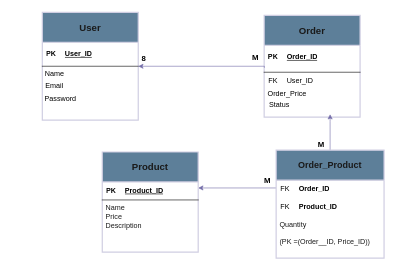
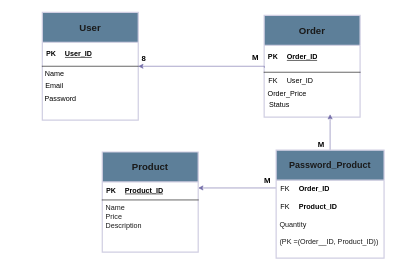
node "Order_Product": label "Order_Product" -> "Password_Product"
node "Quantity (PK =(Order__ID, Price_ID))": label "Quantity (PK =(Order__ID, Price_ID))" -> "Quantity (PK =(Order__ID, Product_ID))"
